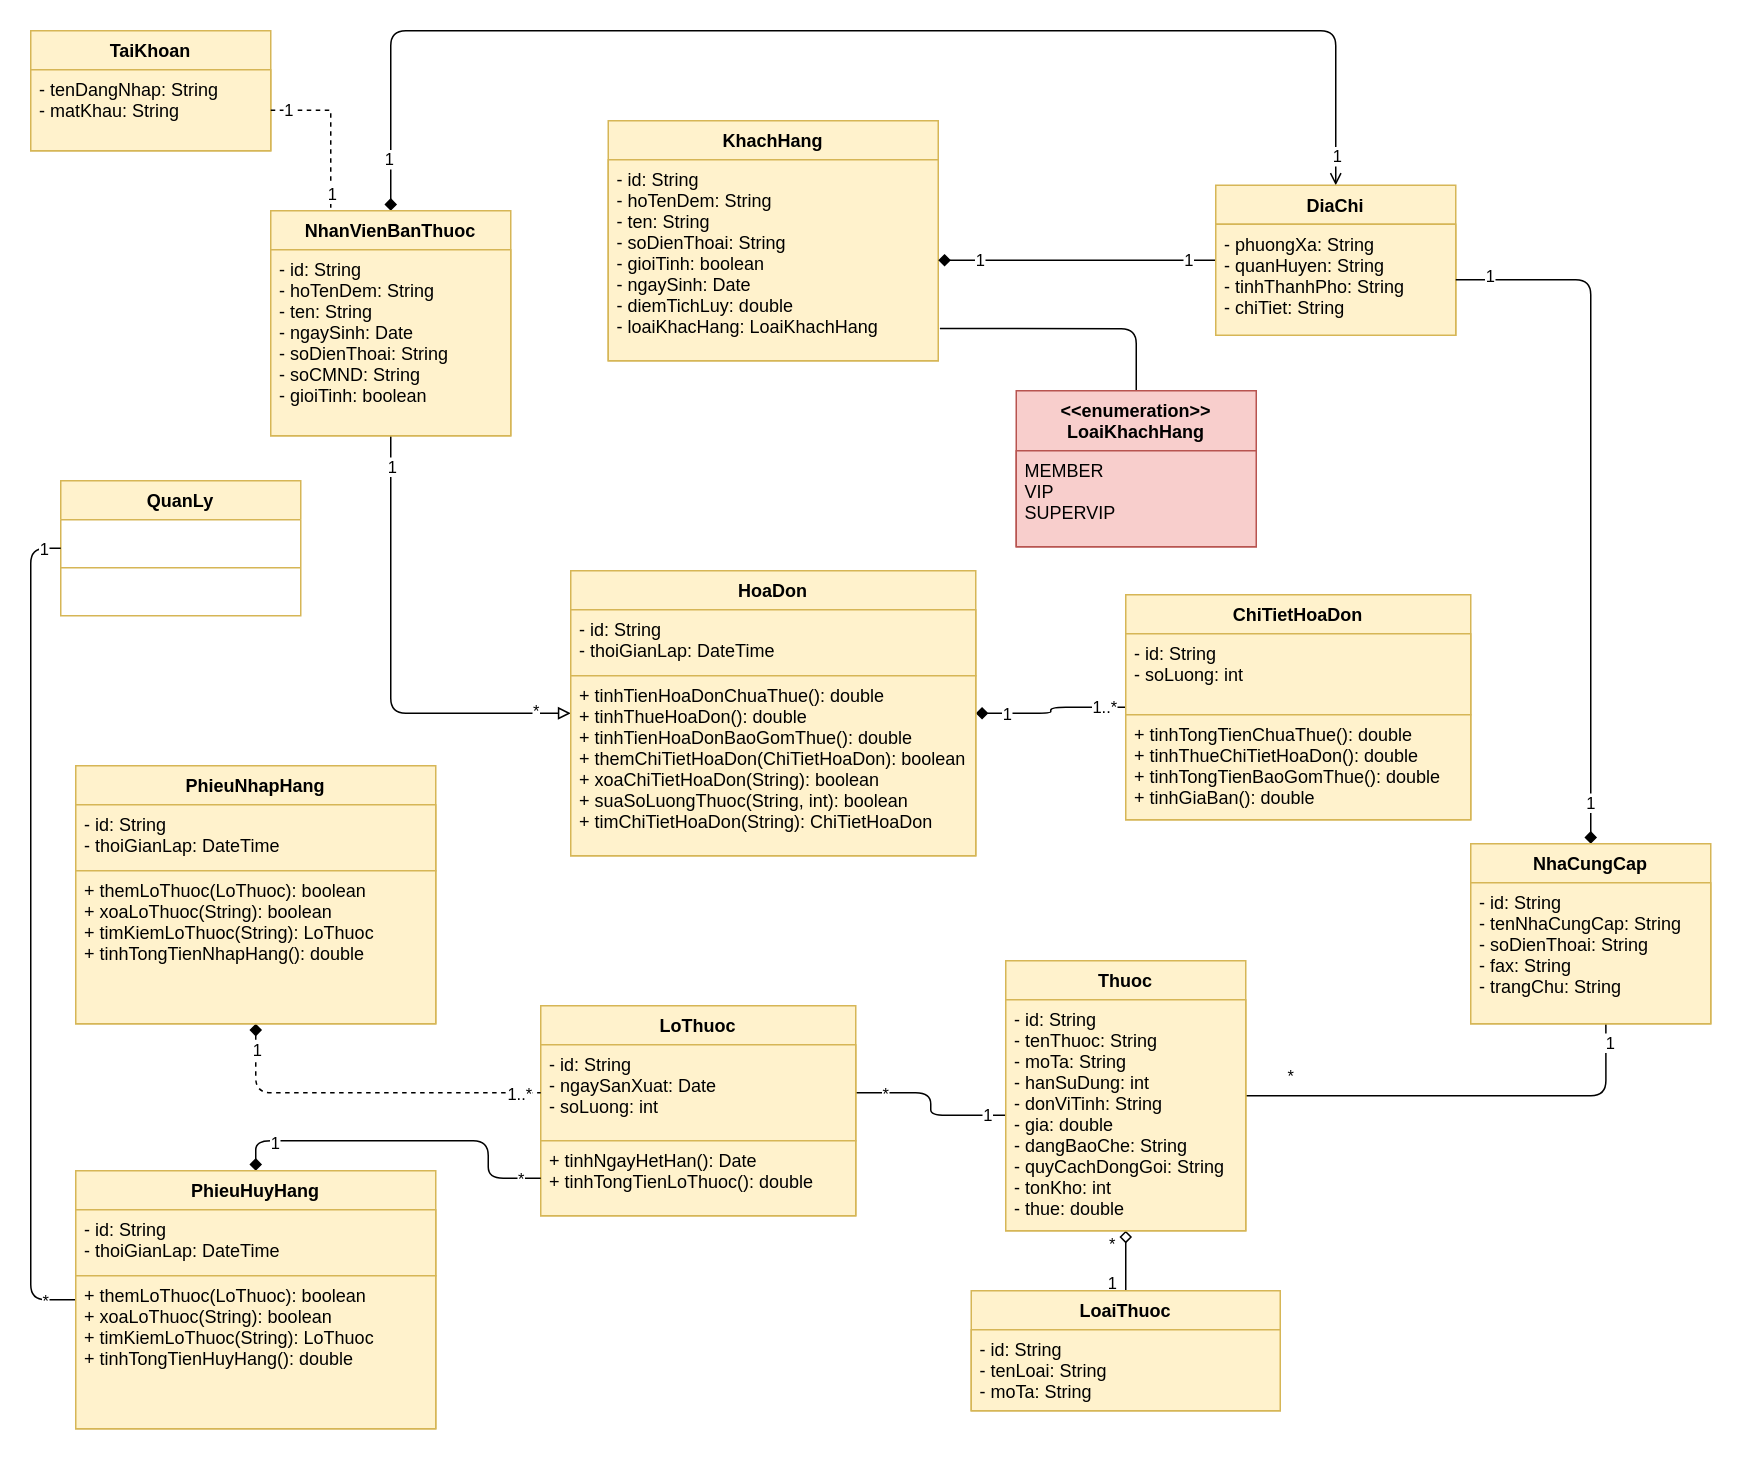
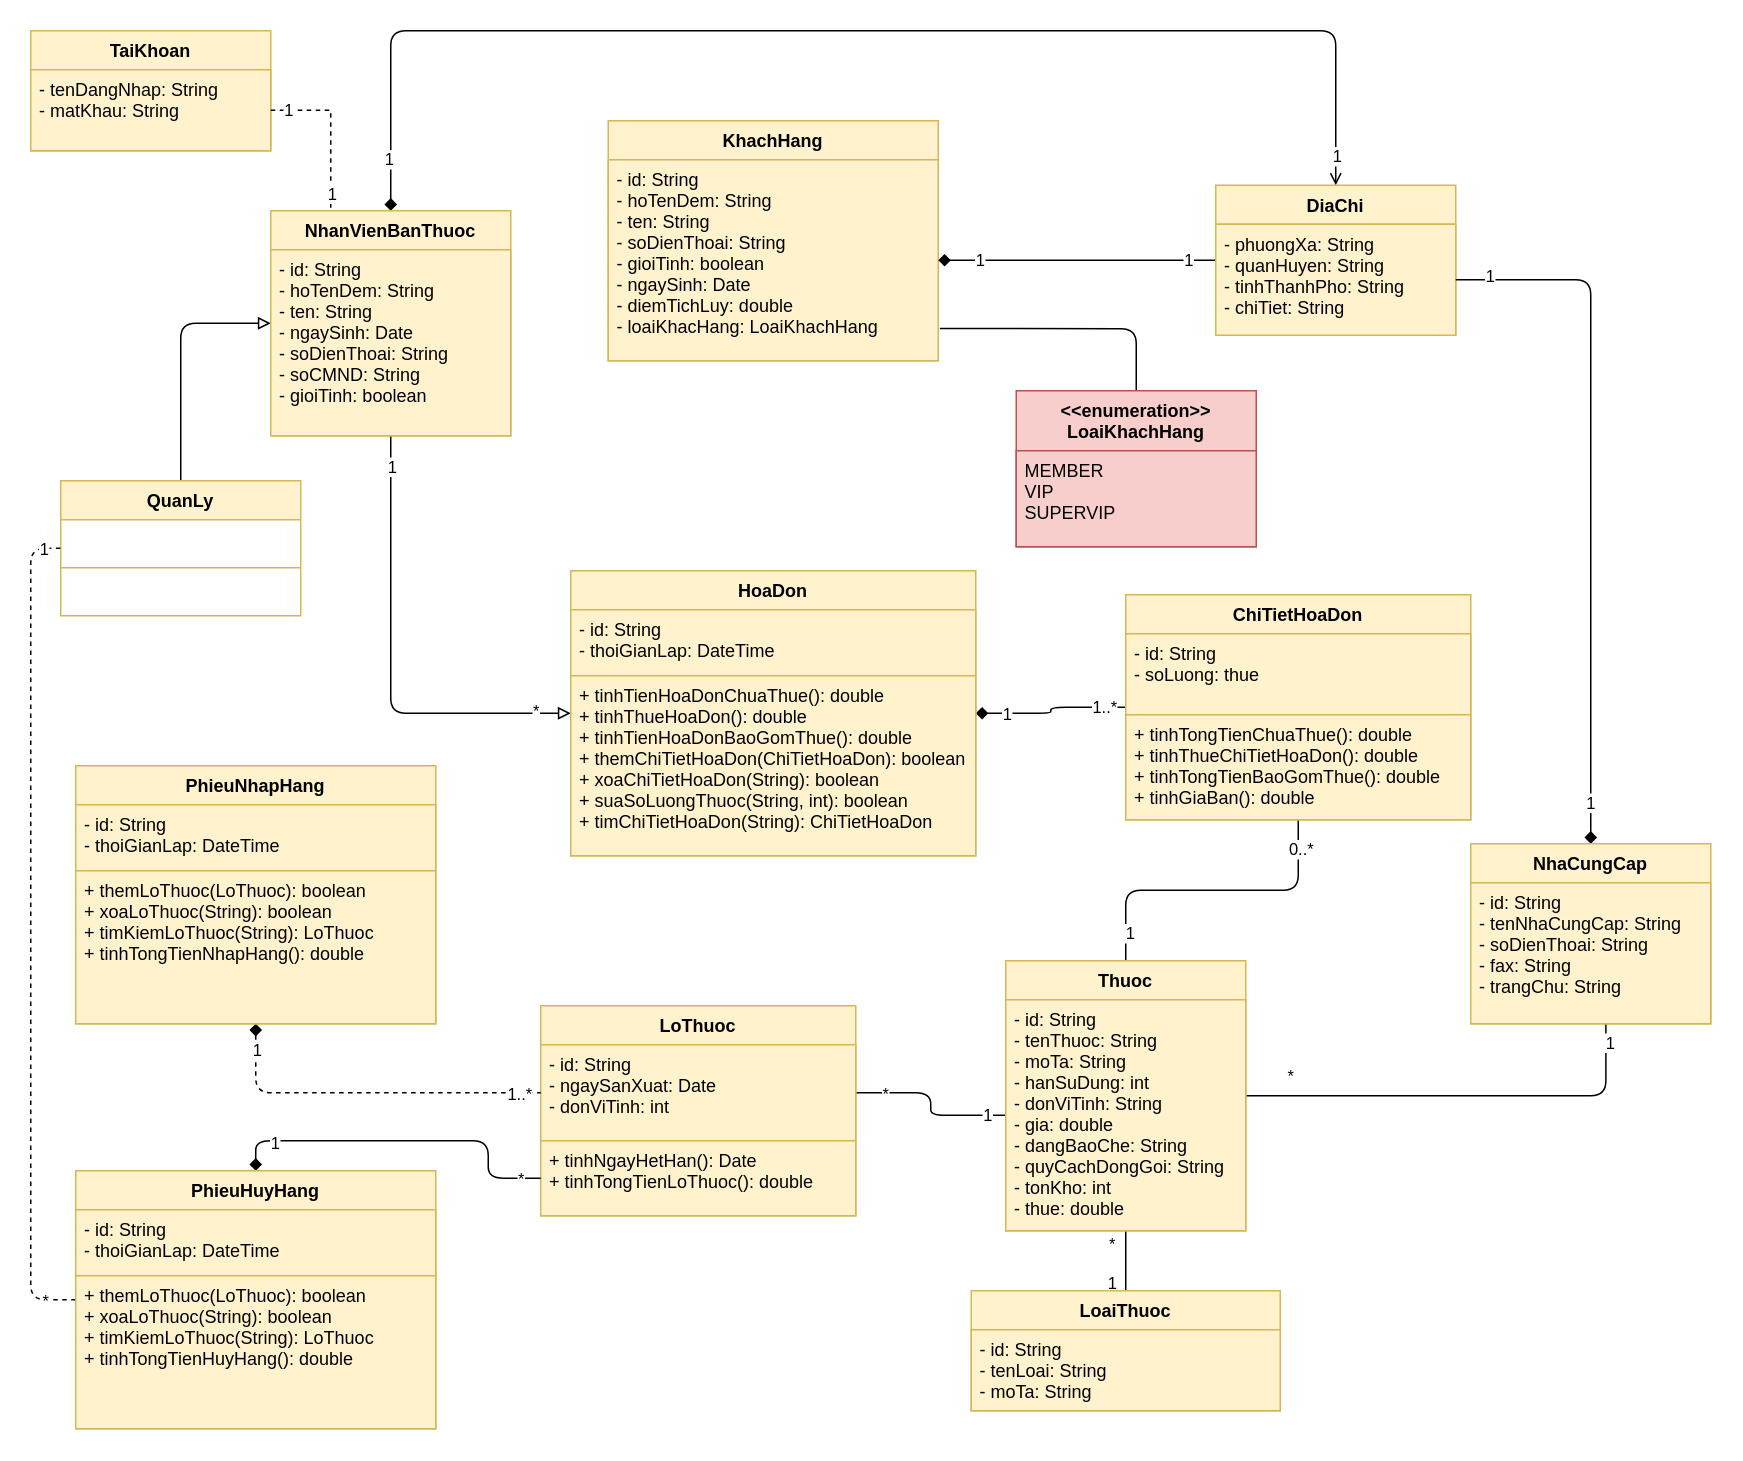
edge "QuanLy" -> "NhanVienBanThuoc": added
node "- id: String - soLuong: int": label "- id: String - soLuong: int" -> "- id: String - soLuong: thue"
edge "ChiTietHoaDon" -- "Thuoc": added, labels "0..*", "1"
edge "QuanLy" -- "PhieuHuyHang": style solid -> dashed
node "- id: String - ngaySanXuat: Date - soLuong: int": label "- id: String - ngaySanXuat: Date - soLuong: int" -> "- id: String - ngaySanXuat: Date - donViTinh: int"
edge "LoaiThuoc" -> "Thuoc": arrowhead diamond -> none
